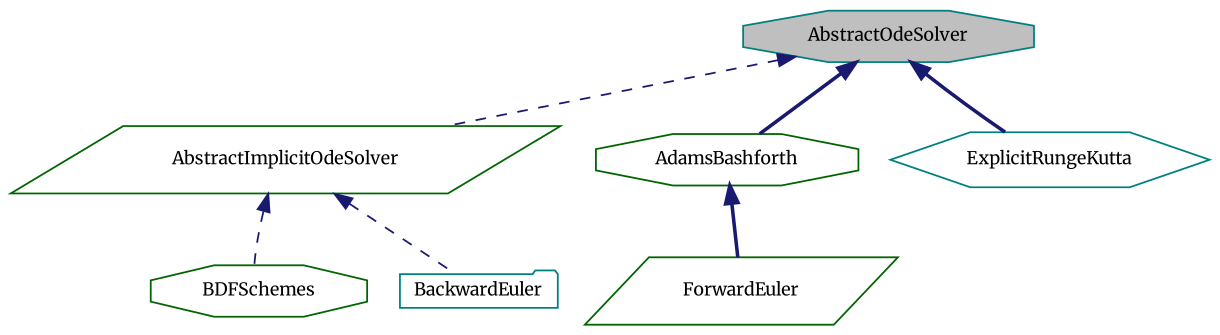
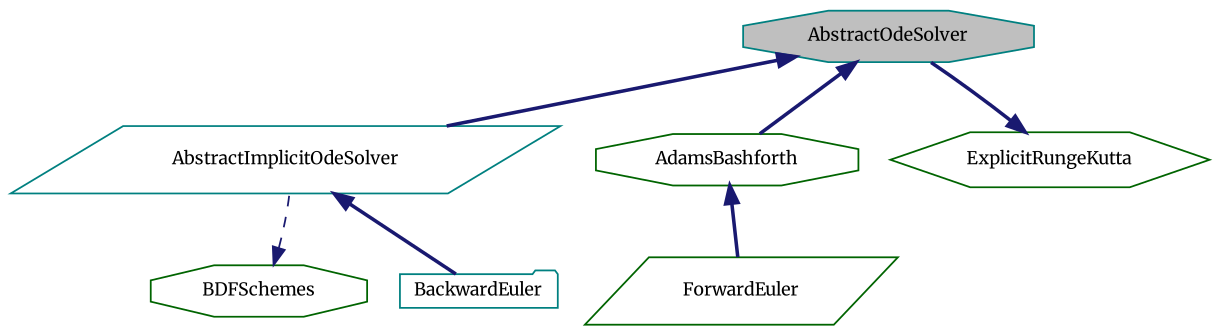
edge "AbstractImplicitOdeSolver" -> "AbstractOdeSolver": style dashed -> bold
edge "ExplicitRungeKutta" -> "AbstractOdeSolver": reversed
node "AbstractImplicitOdeSolver": color darkgreen -> teal
node "ExplicitRungeKutta": color teal -> darkgreen
edge "BDFSchemes" -> "AbstractImplicitOdeSolver": reversed
edge "BackwardEuler" -> "AbstractImplicitOdeSolver": style dashed -> bold
